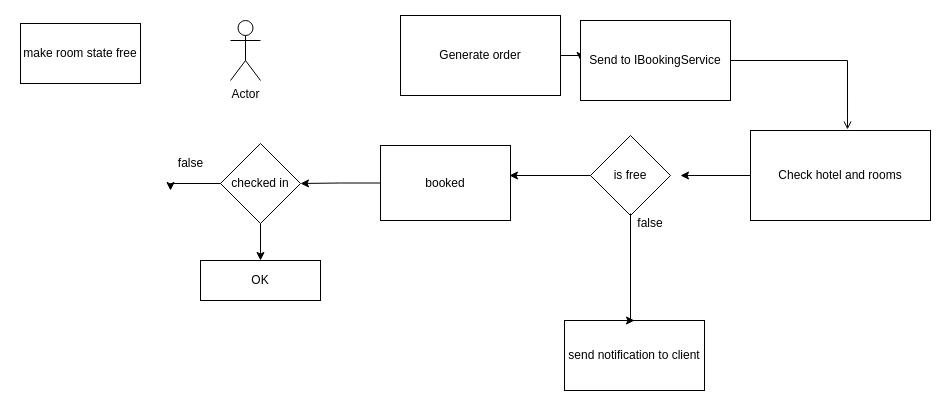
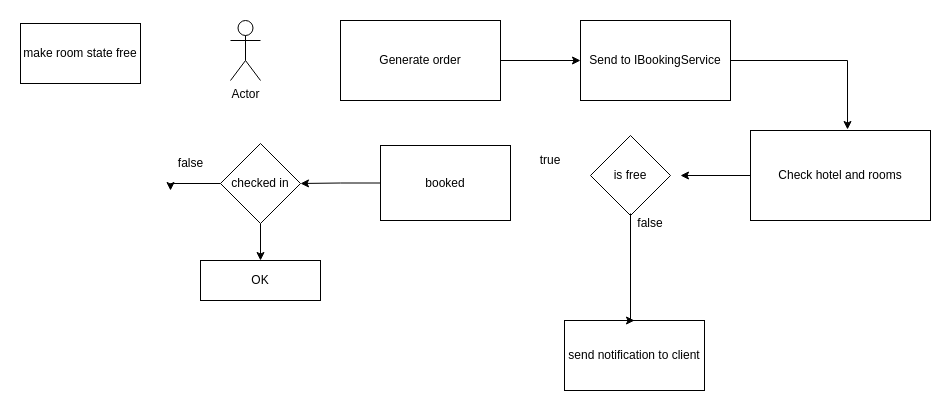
node "Generate order": moved (481, 56) -> (421, 61)
edge "Send to IBookingService" -> "Check hotel and rooms": arrowhead open -> classic
node "true": added
edge "is free" -> "booked": removed
